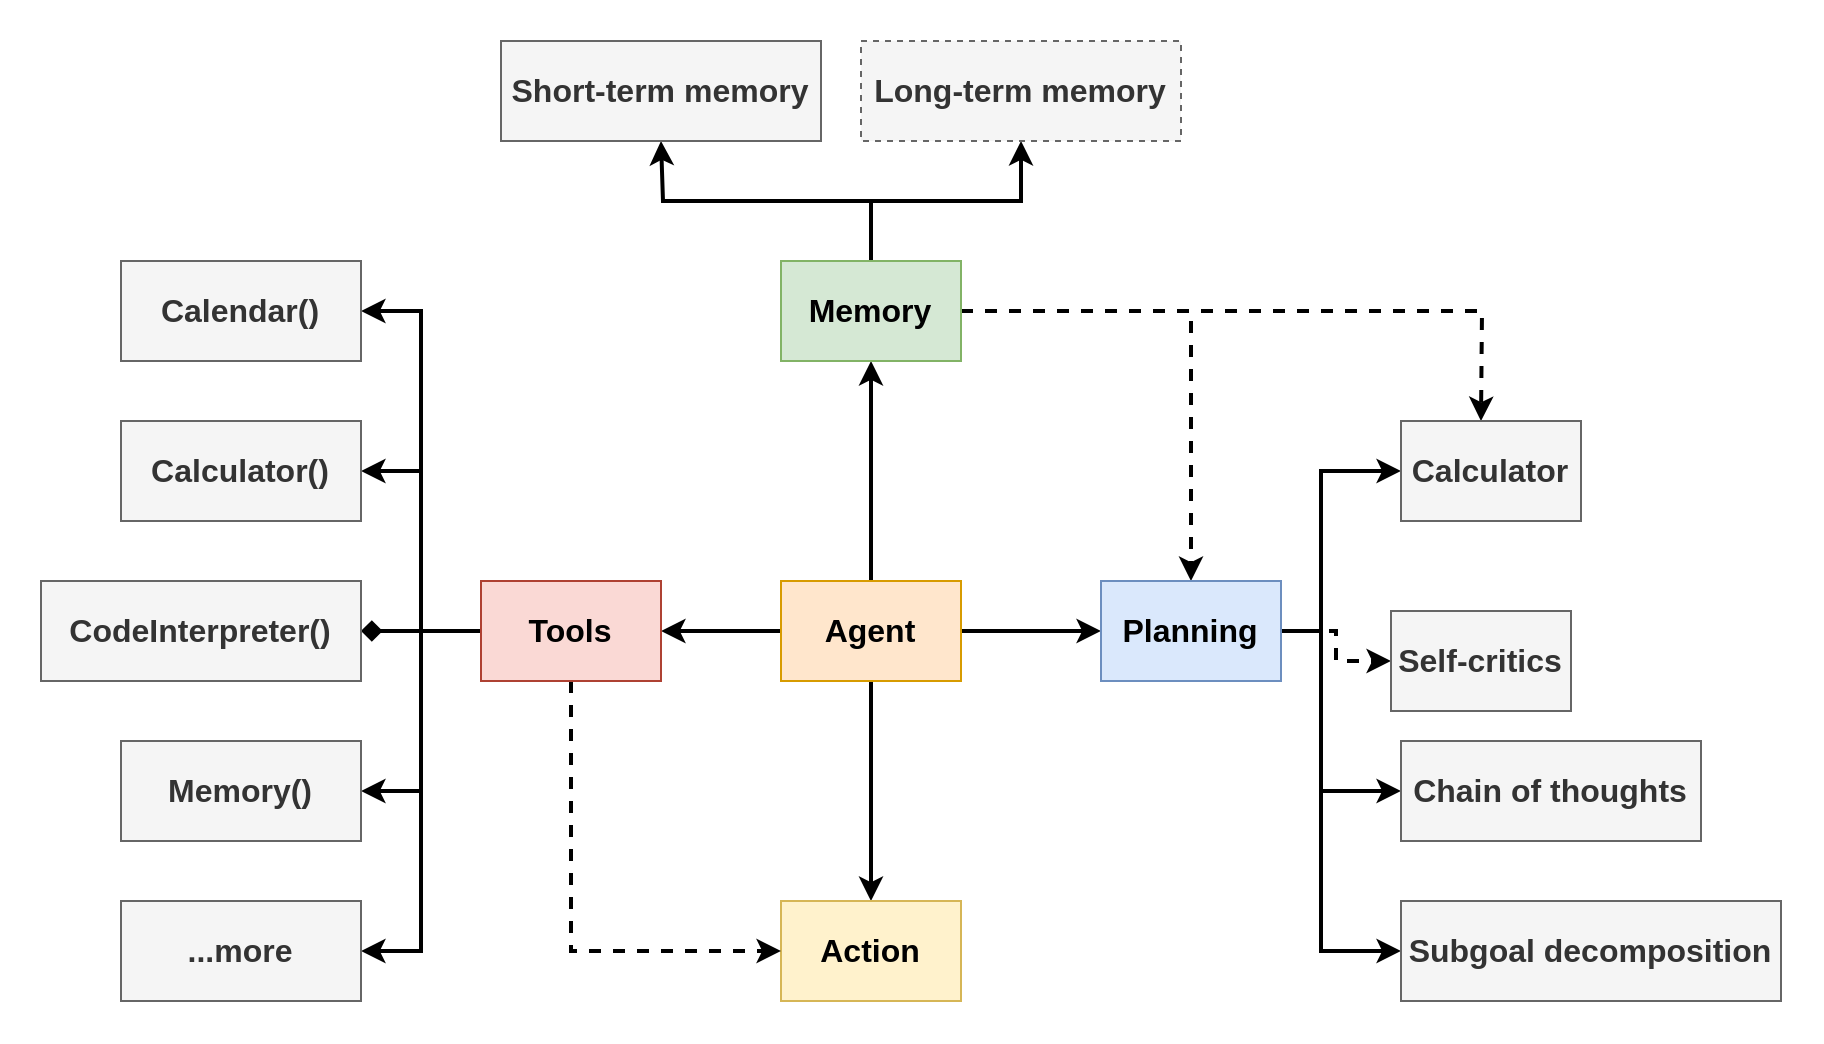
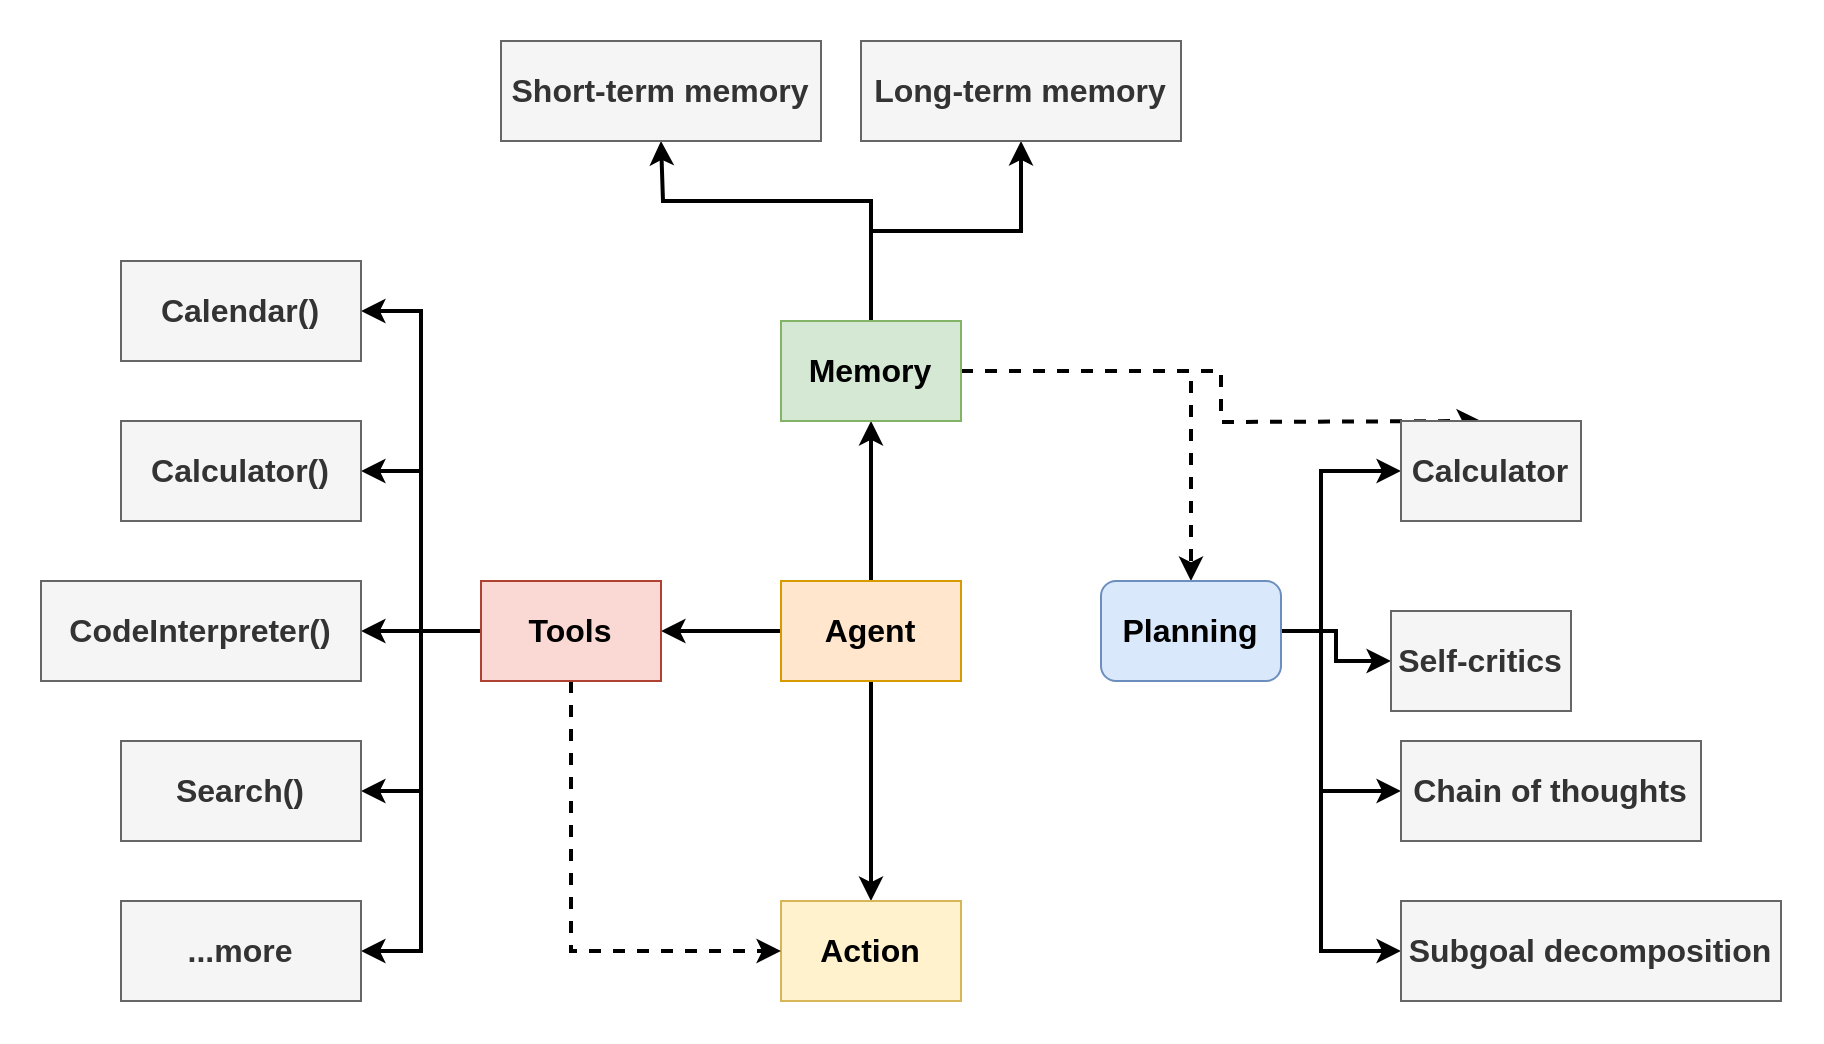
node "Long-term memory": style dashed -> solid
node "Memory": moved (871, 311) -> (871, 371)
edge "Tools" -> "CodeInterpreter()": arrowhead diamond -> classic
edge "Agent" -> "Planning": removed
node "Planning": shape rectangle -> rounded rectangle
edge "Planning" -> "Self-critics": style dashed -> solid
node "Memory()": label "Memory()" -> "Search()"
